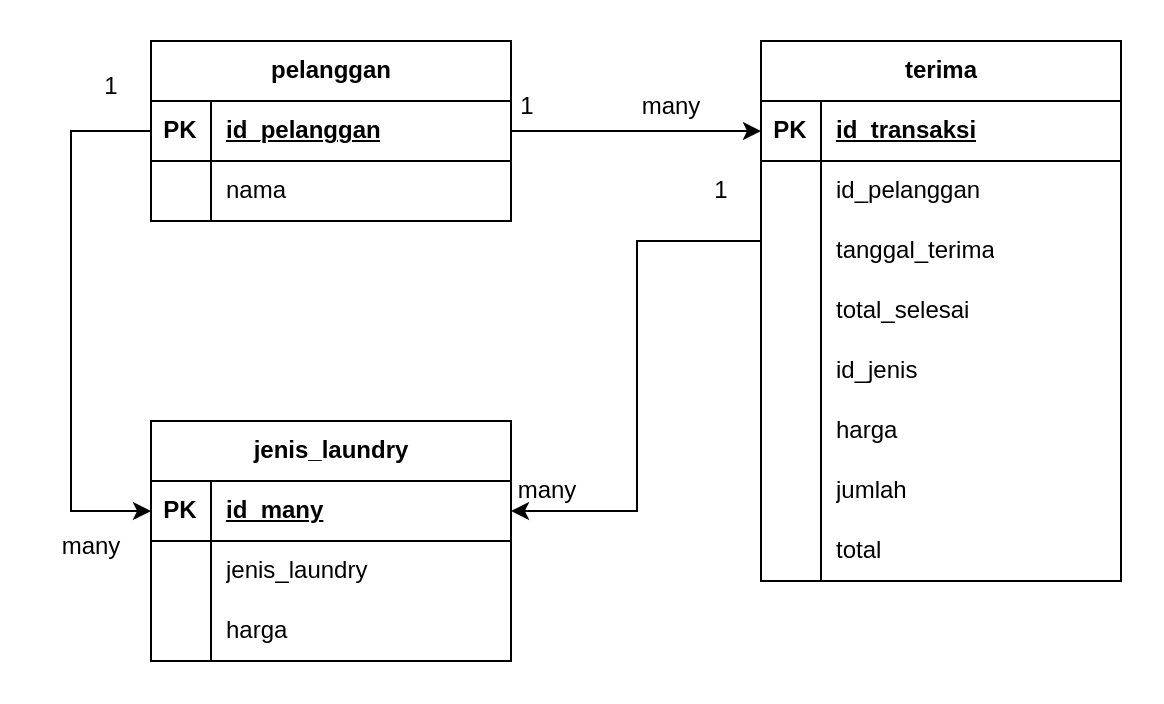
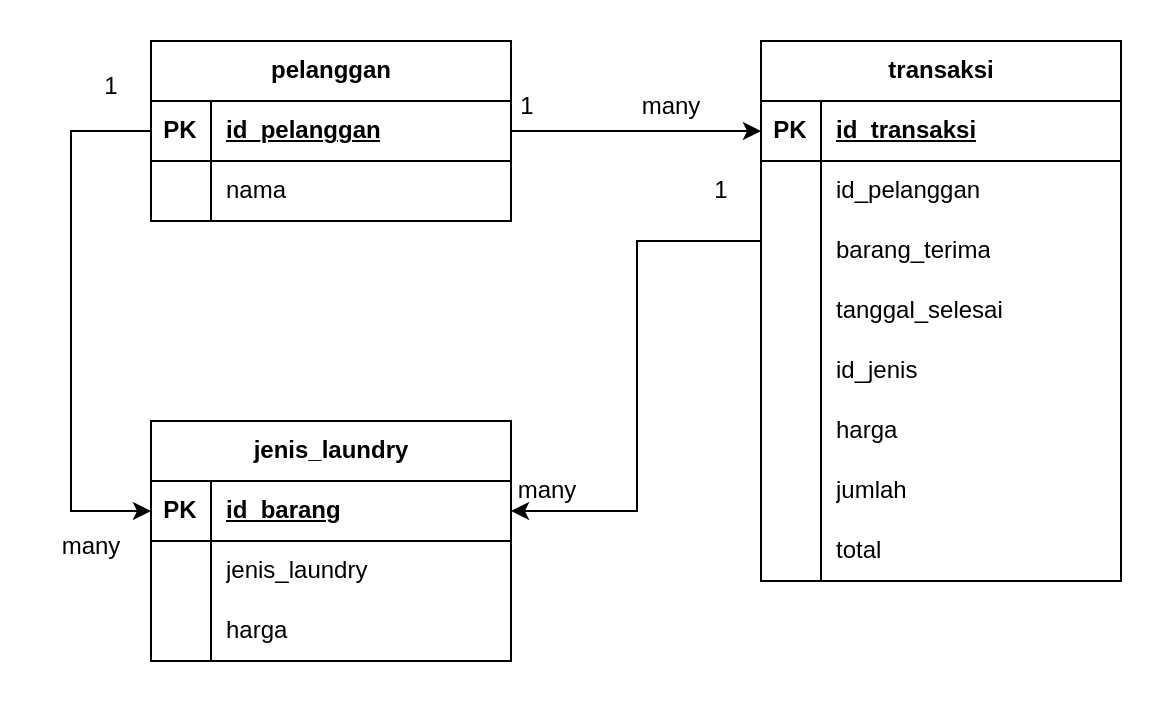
node "terima": label "terima" -> "transaksi"
node "tanggal_terima": label "tanggal_terima" -> "barang_terima"
node "total_selesai": label "total_selesai" -> "tanggal_selesai"
node "id_many": label "id_many" -> "id_barang"
